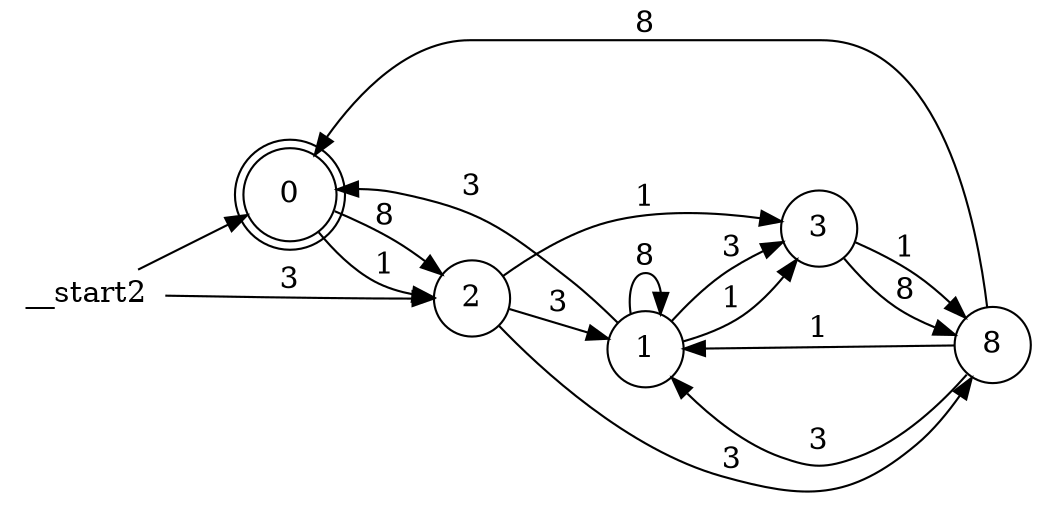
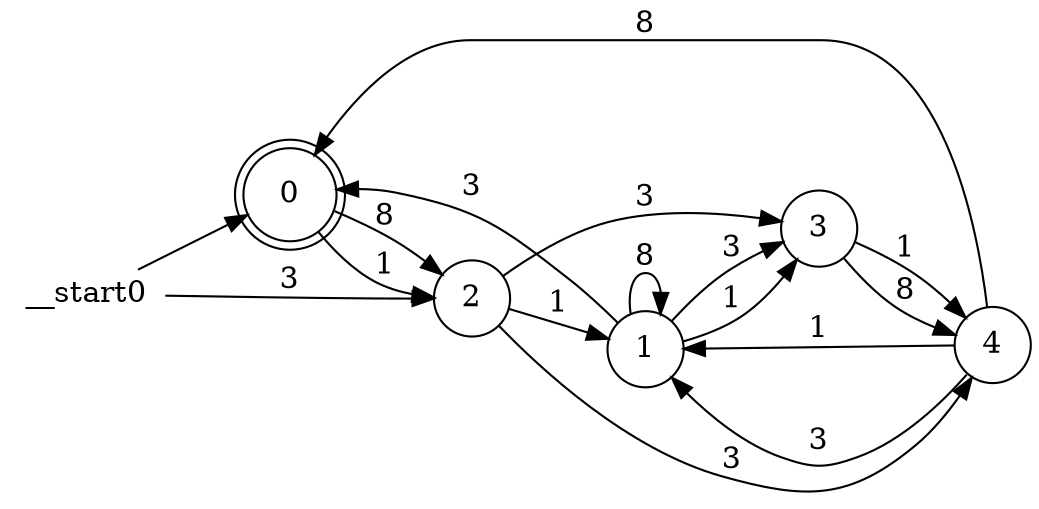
edge "2" -> "3": label "1" -> "3"
node "__start2": label "__start2" -> "__start0"
edge "2" -> "1": label "3" -> "1"
node "8": label "8" -> "4"
